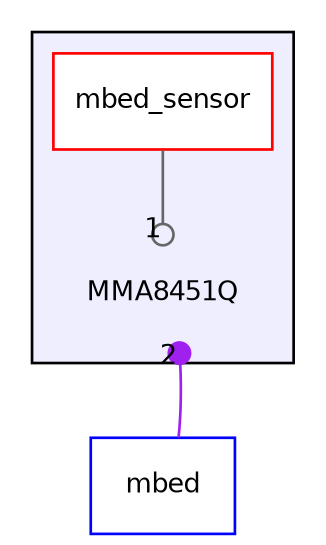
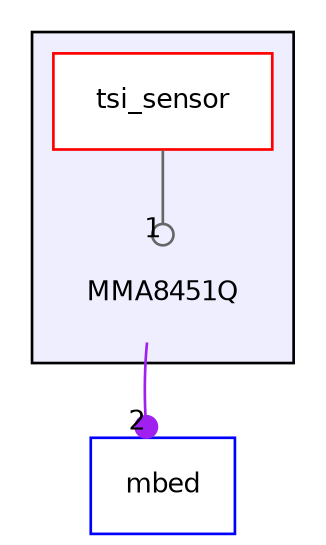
node "mbed_sensor": label "mbed_sensor" -> "tsi_sensor"
edge "mbed" -> "MMA8451Q": reversed
